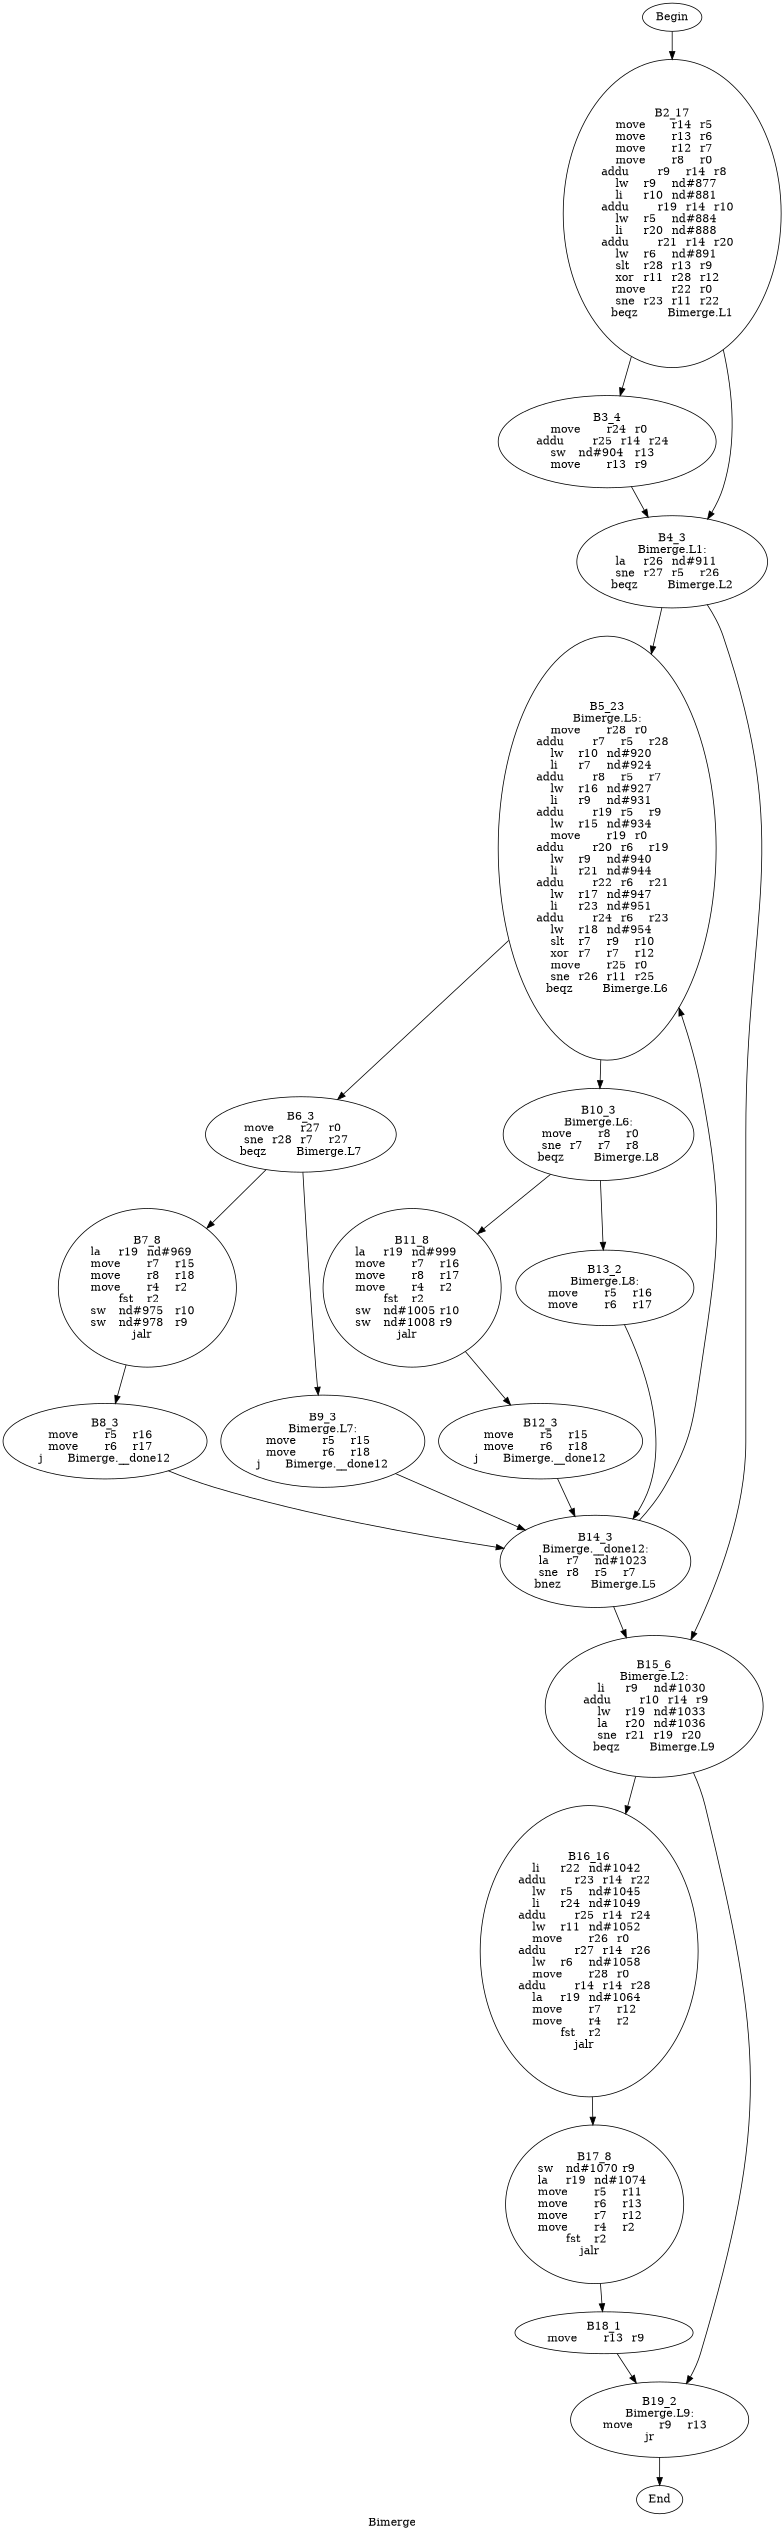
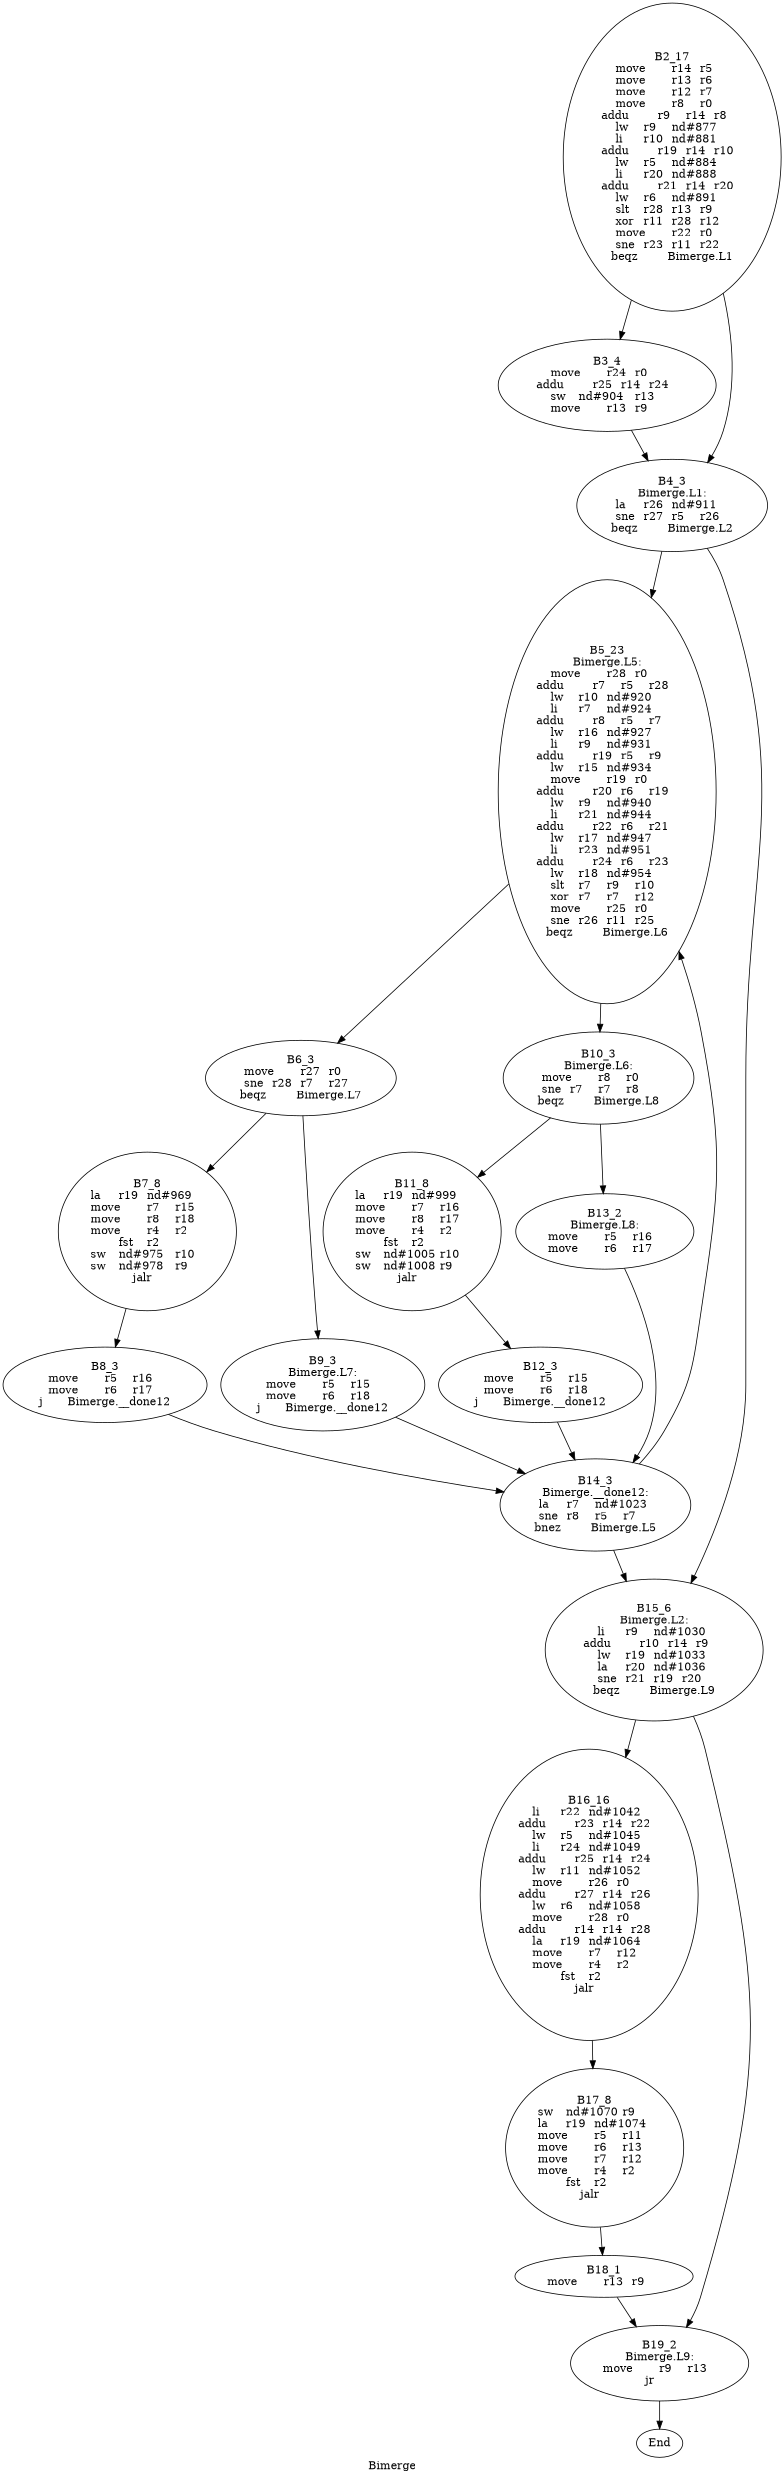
node "Begin": removed
